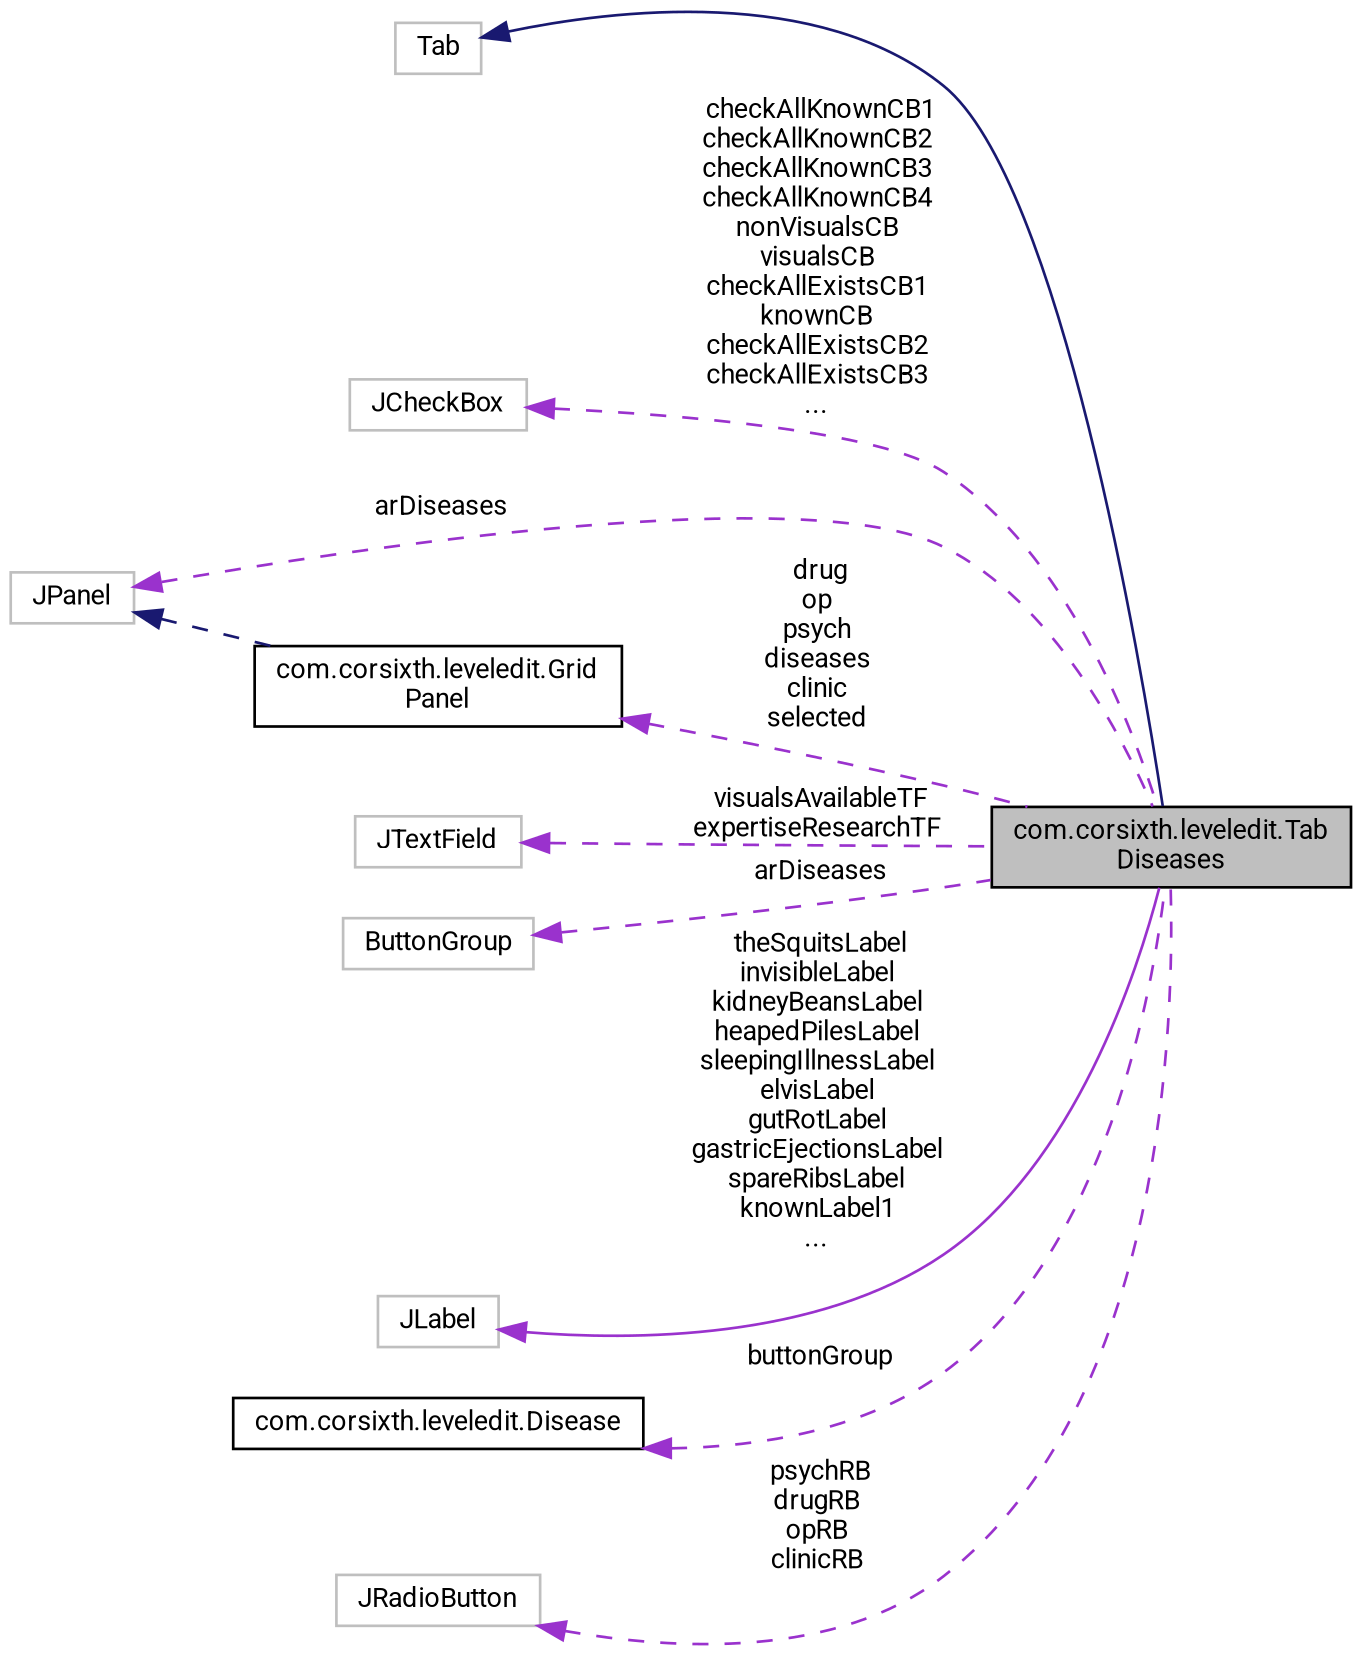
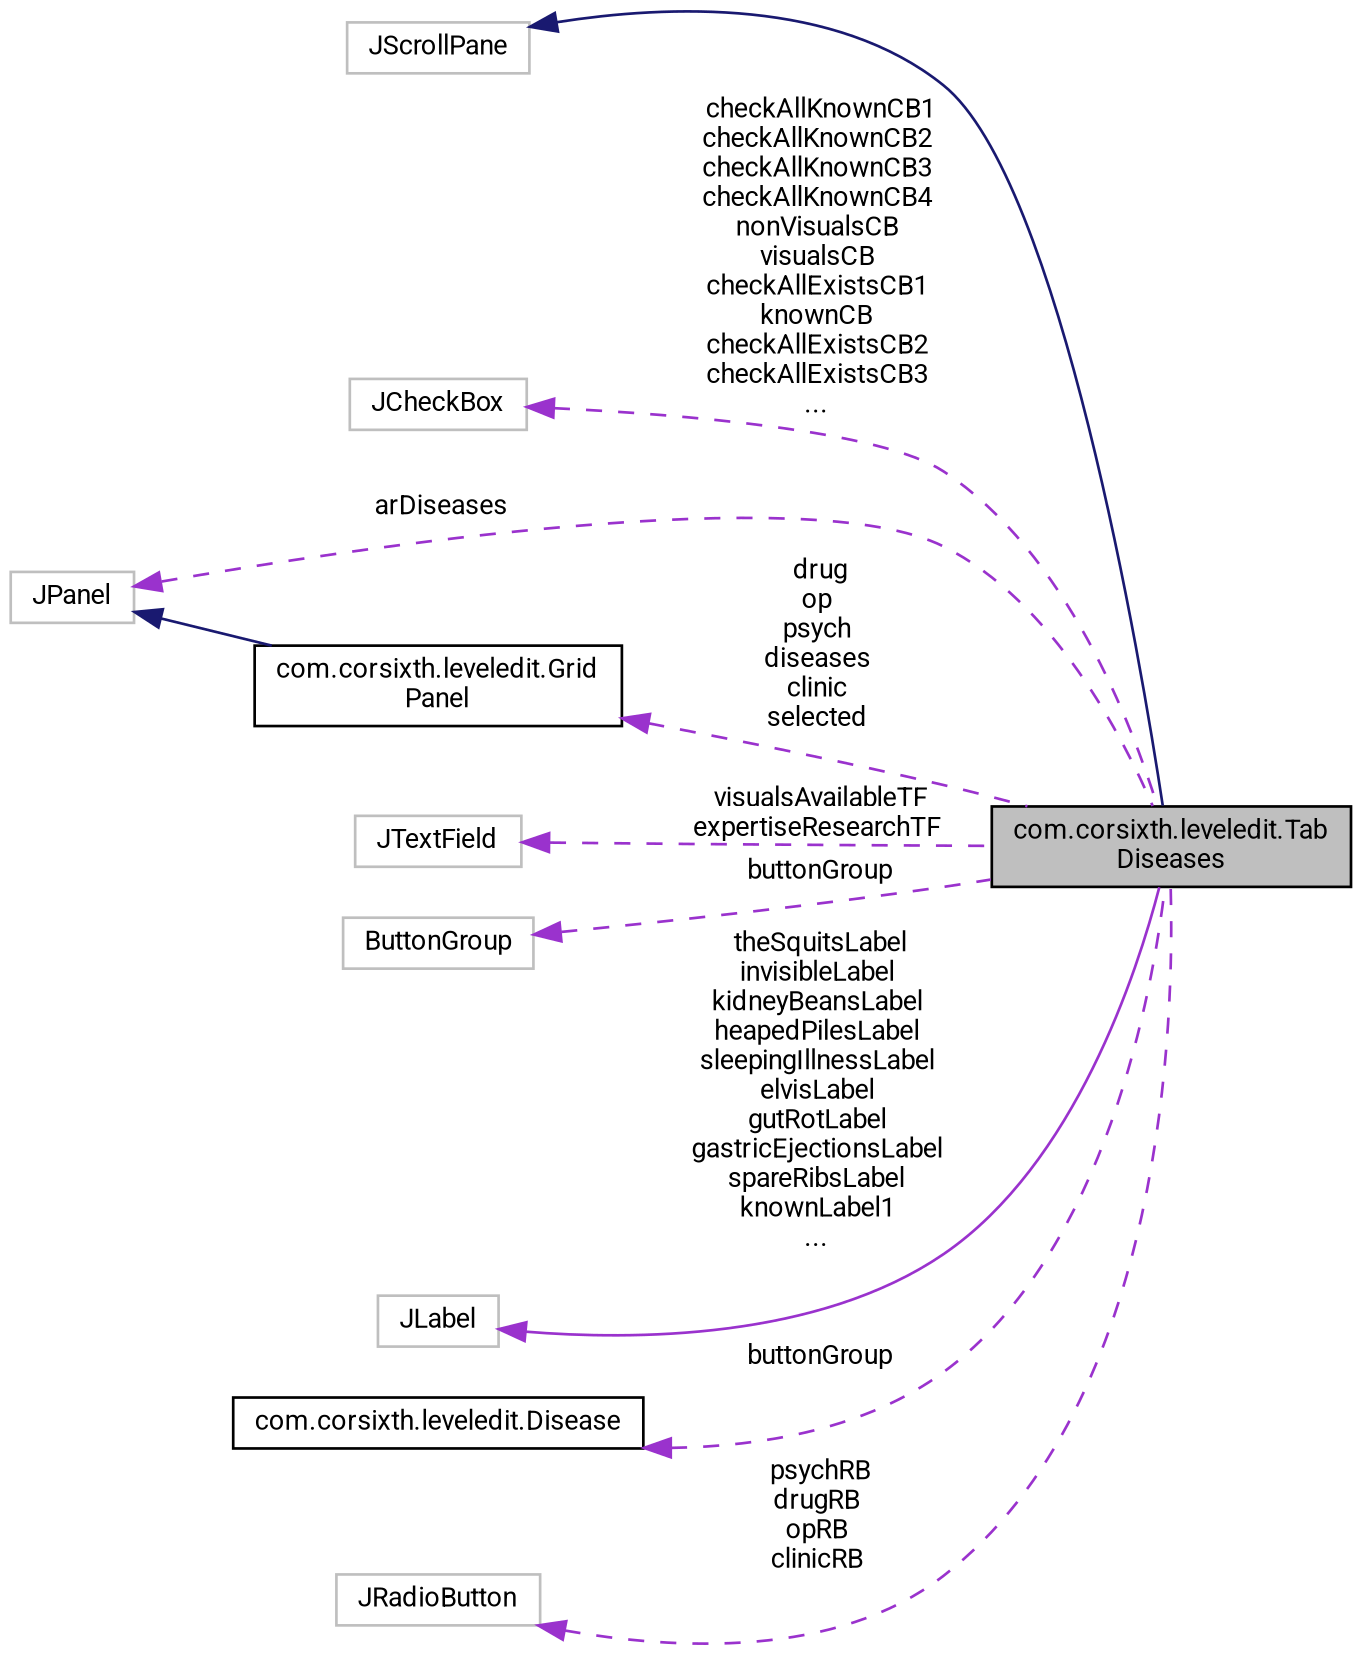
node "Tab": label "Tab" -> "JScrollPane"
edge "com.corsixth.leveledit.Grid Panel" -> "JPanel": style dashed -> solid
edge "com.corsixth.leveledit.Tab Diseases" -> "ButtonGroup": label " arDiseases" -> " buttonGroup"
